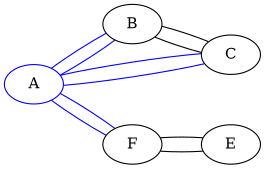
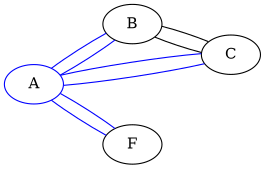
node "E": removed
